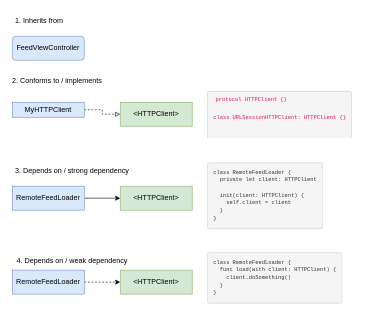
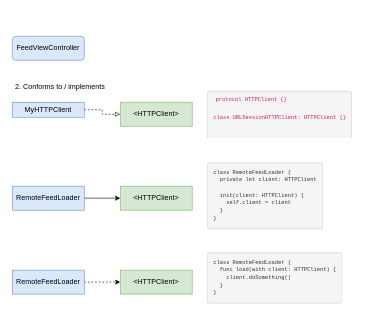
node "1. Inherits from": removed
node "2. Conforms to / implements": moved (57, 81) -> (60, 87)
node "3. Depends on / strong dependency": removed
node "4. Depends on / weak dependency": removed
